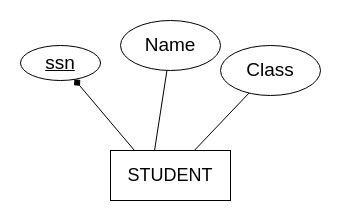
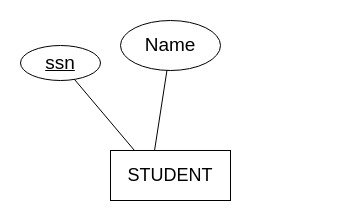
node "Class": removed
edge "STUDENT" -> "ssn": arrowhead diamond -> none
edge "Class" -- "STUDENT": removed
